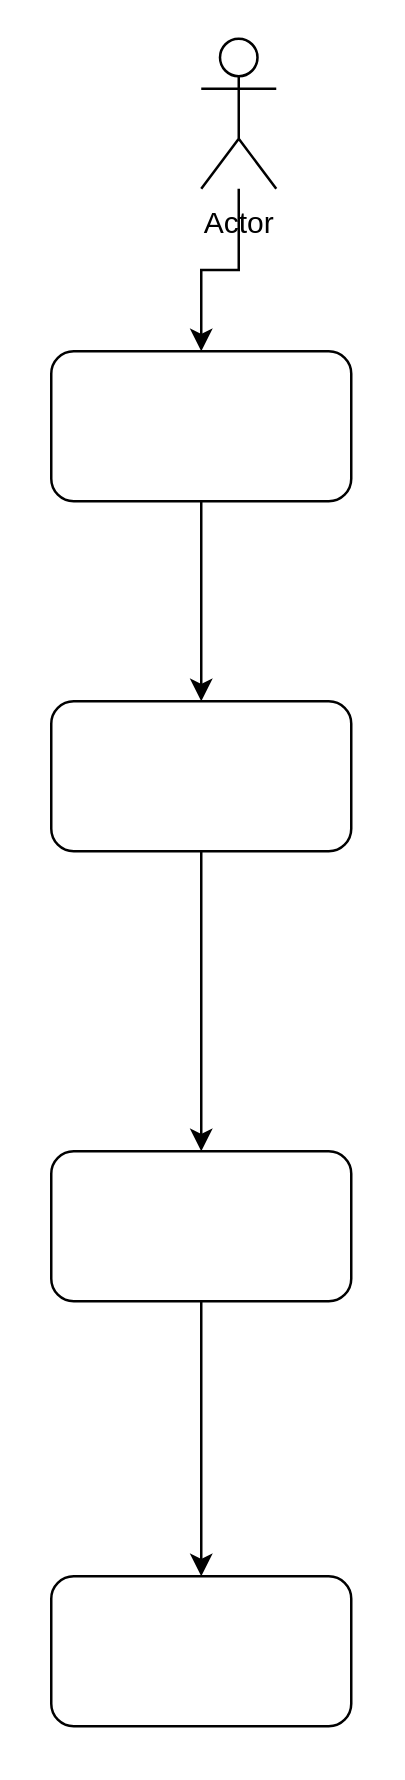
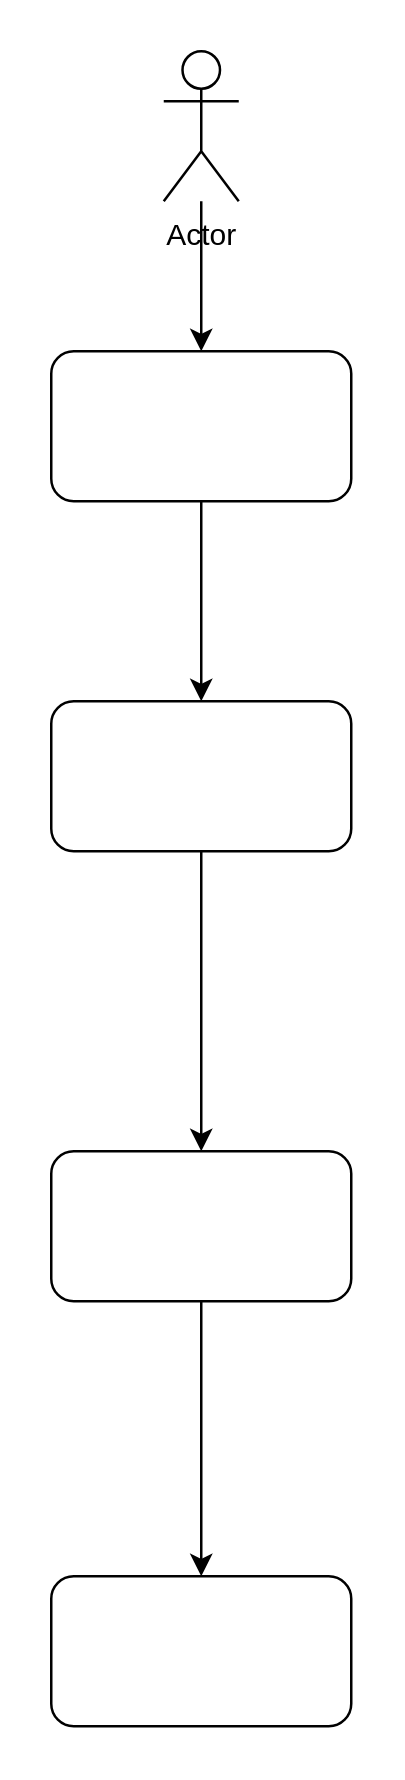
node "Actor": moved (239, 114) -> (201, 126)
